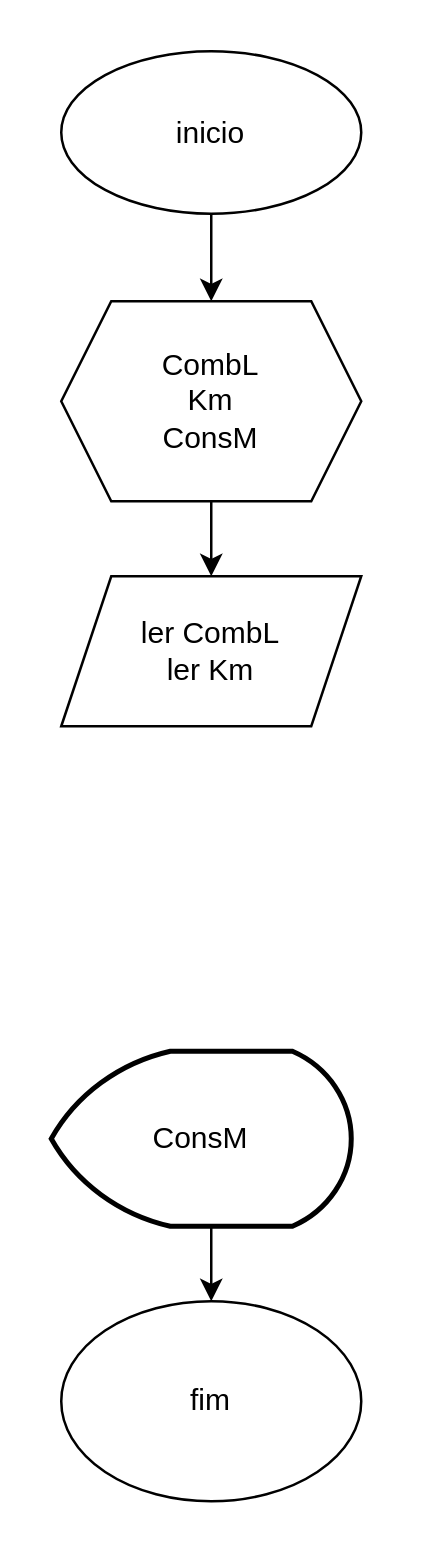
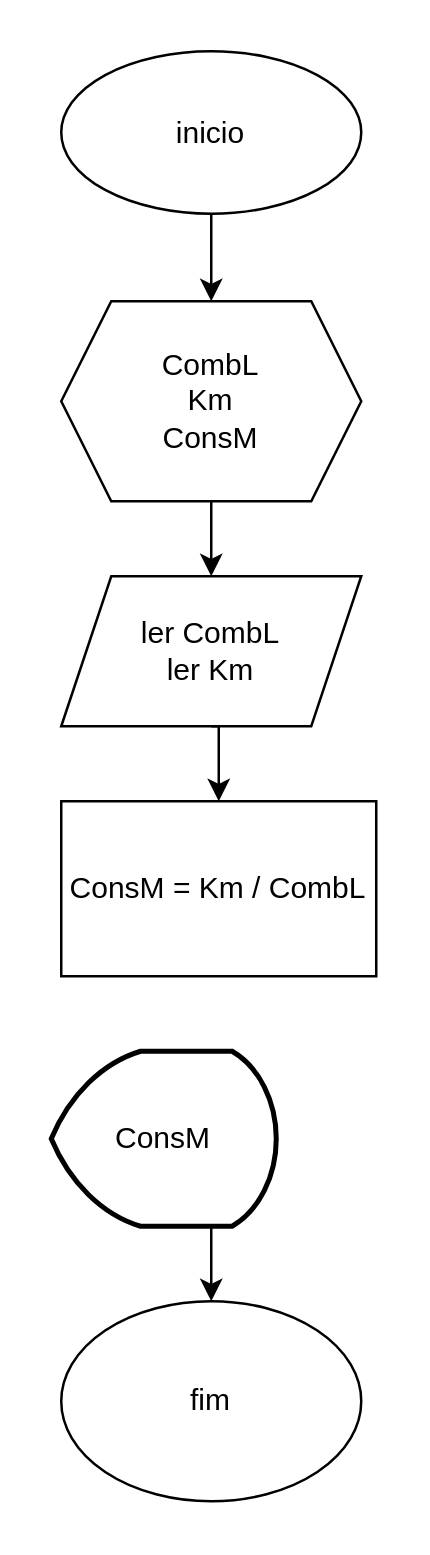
edge "ler CombL ler Km" -> "ConsM = Km / CombL": added
node "ConsM = Km / CombL": added
node "ConsM": size 300x175 -> 225x175
